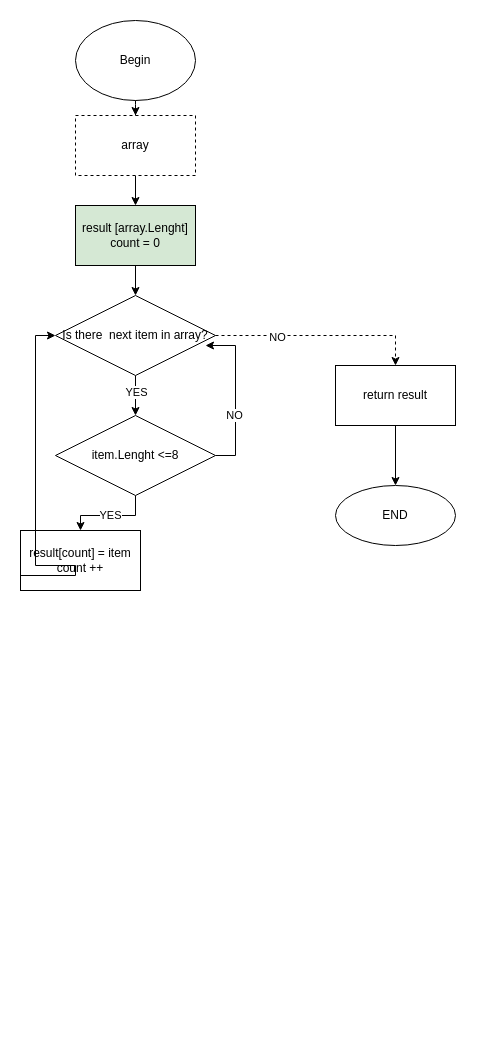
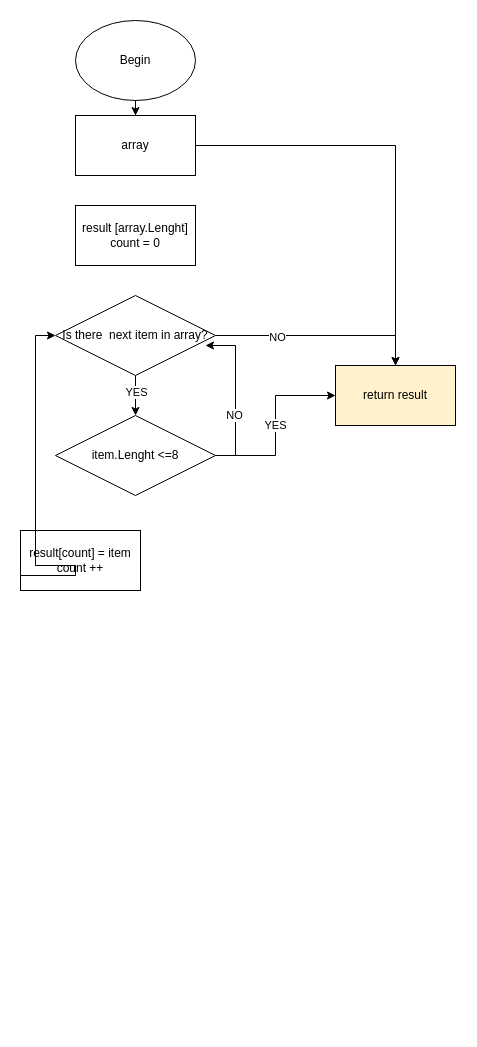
edge "Begin" -> "array": style dashed -> solid
node "array": style dashed -> solid
edge "array" -> "result [array.Lenght] count = 0": now "array" -> "return result"
node "result [array.Lenght] count = 0": fillcolor #d5e8d4 -> #ffffff
edge "result [array.Lenght] count = 0" -> "Is there next item in array?": removed
edge "Is there next item in array?" -> "return result": style dashed -> solid
node "return result": fillcolor #ffffff -> #fff2cc
edge "return result" -> "END": removed
edge "item.Lenght <=8" -> "result[count] = item count ++": now "item.Lenght <=8" -> "return result"
node "END": removed
